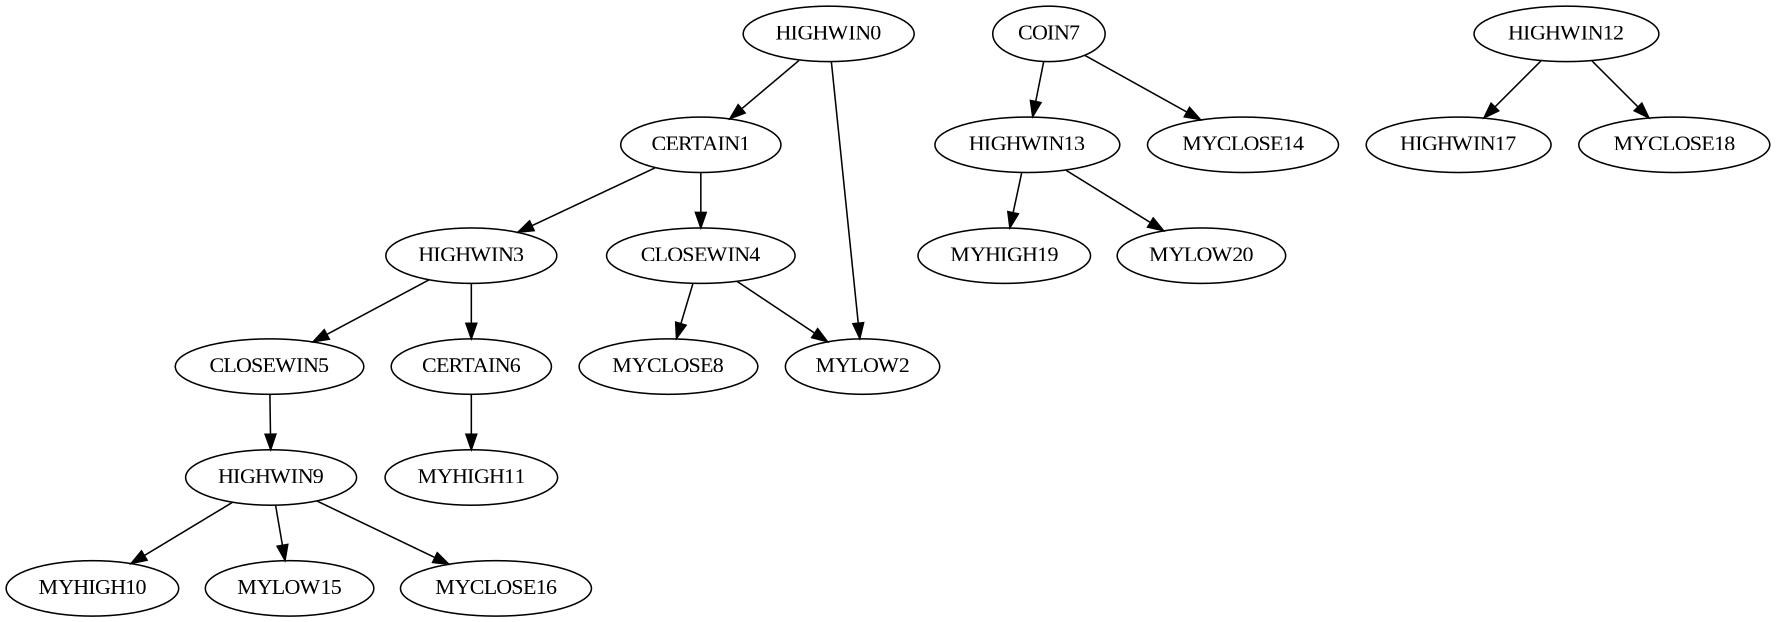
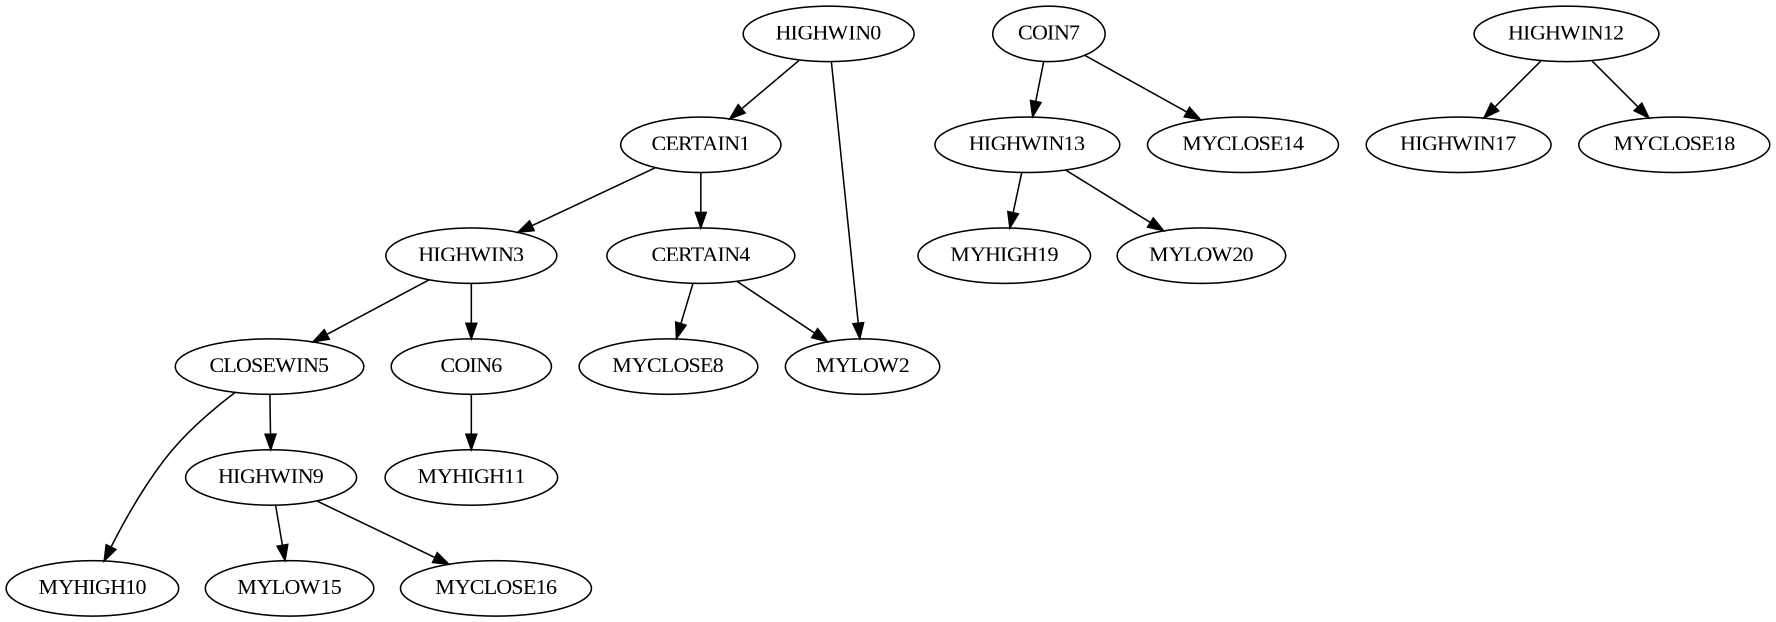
node "CLOSEWIN4": label "CLOSEWIN4" -> "CERTAIN4"
node "CERTAIN6": label "CERTAIN6" -> "COIN6"
edge "HIGHWIN9" -> "MYHIGH10": now "CLOSEWIN5" -> "MYHIGH10"
